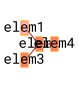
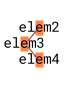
node "elem1": removed
edge "elem2" -> "elem4": now "elem3" -> "elem4"
